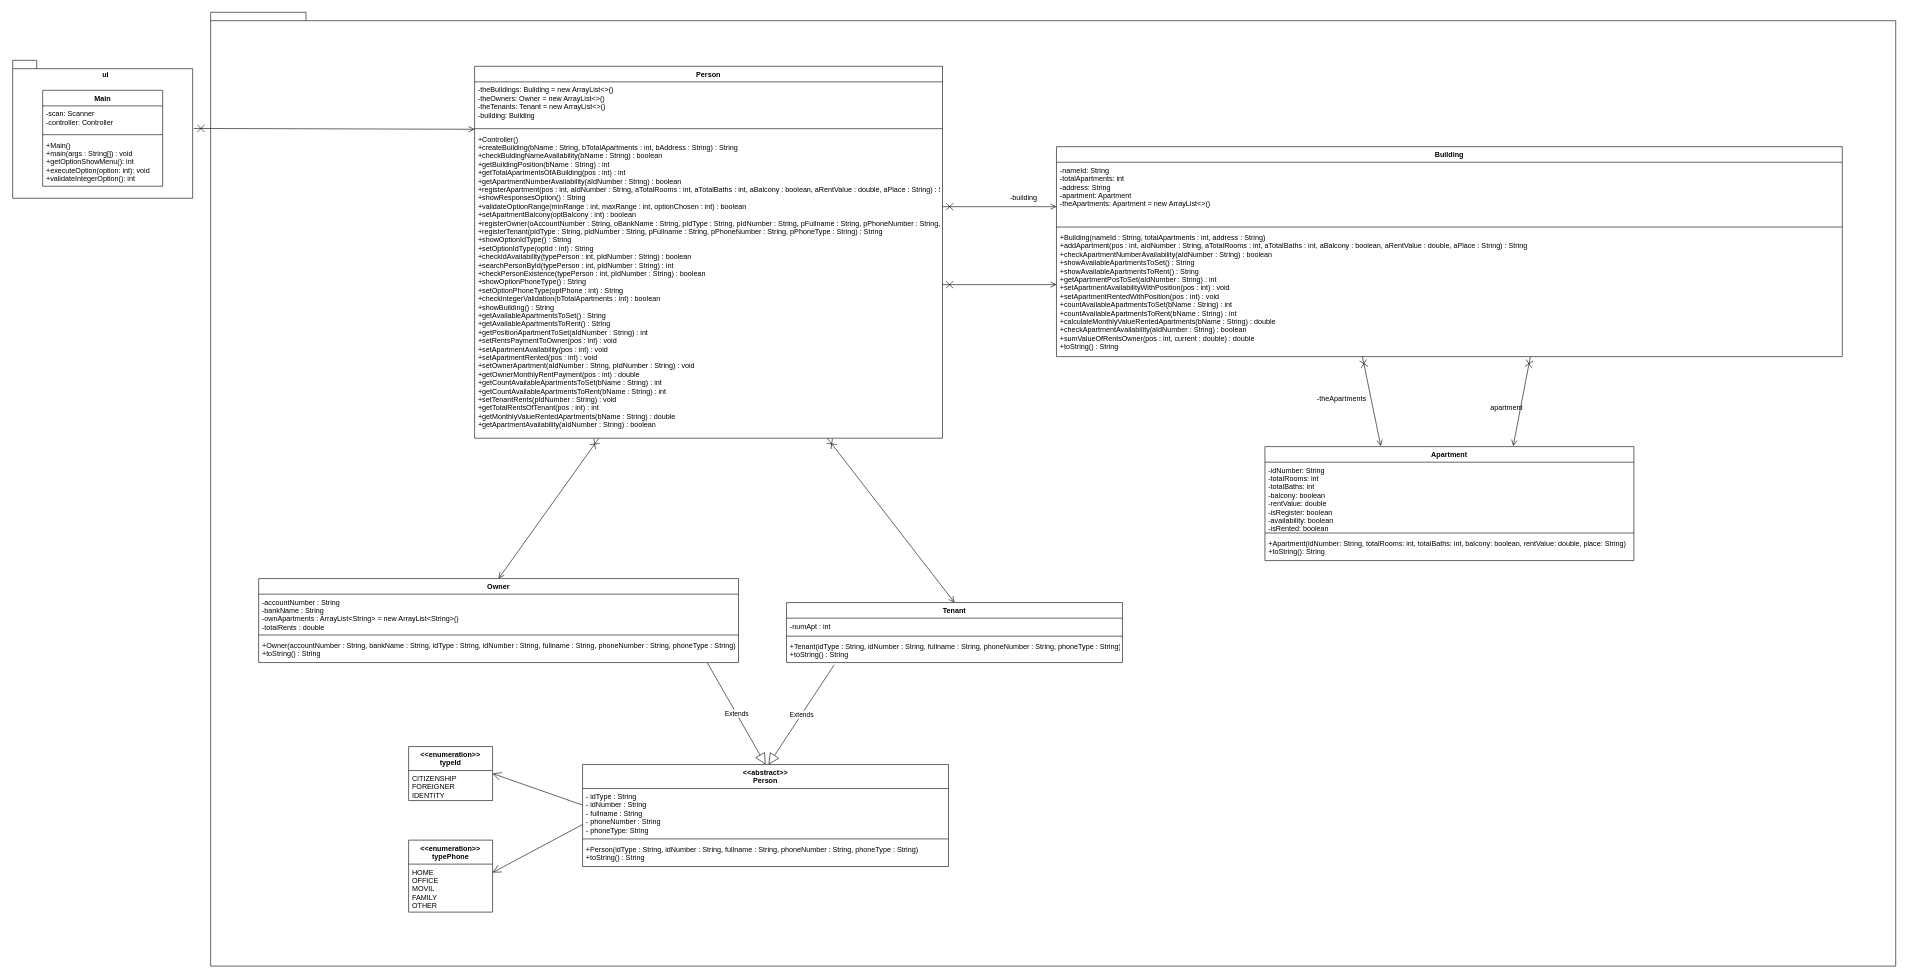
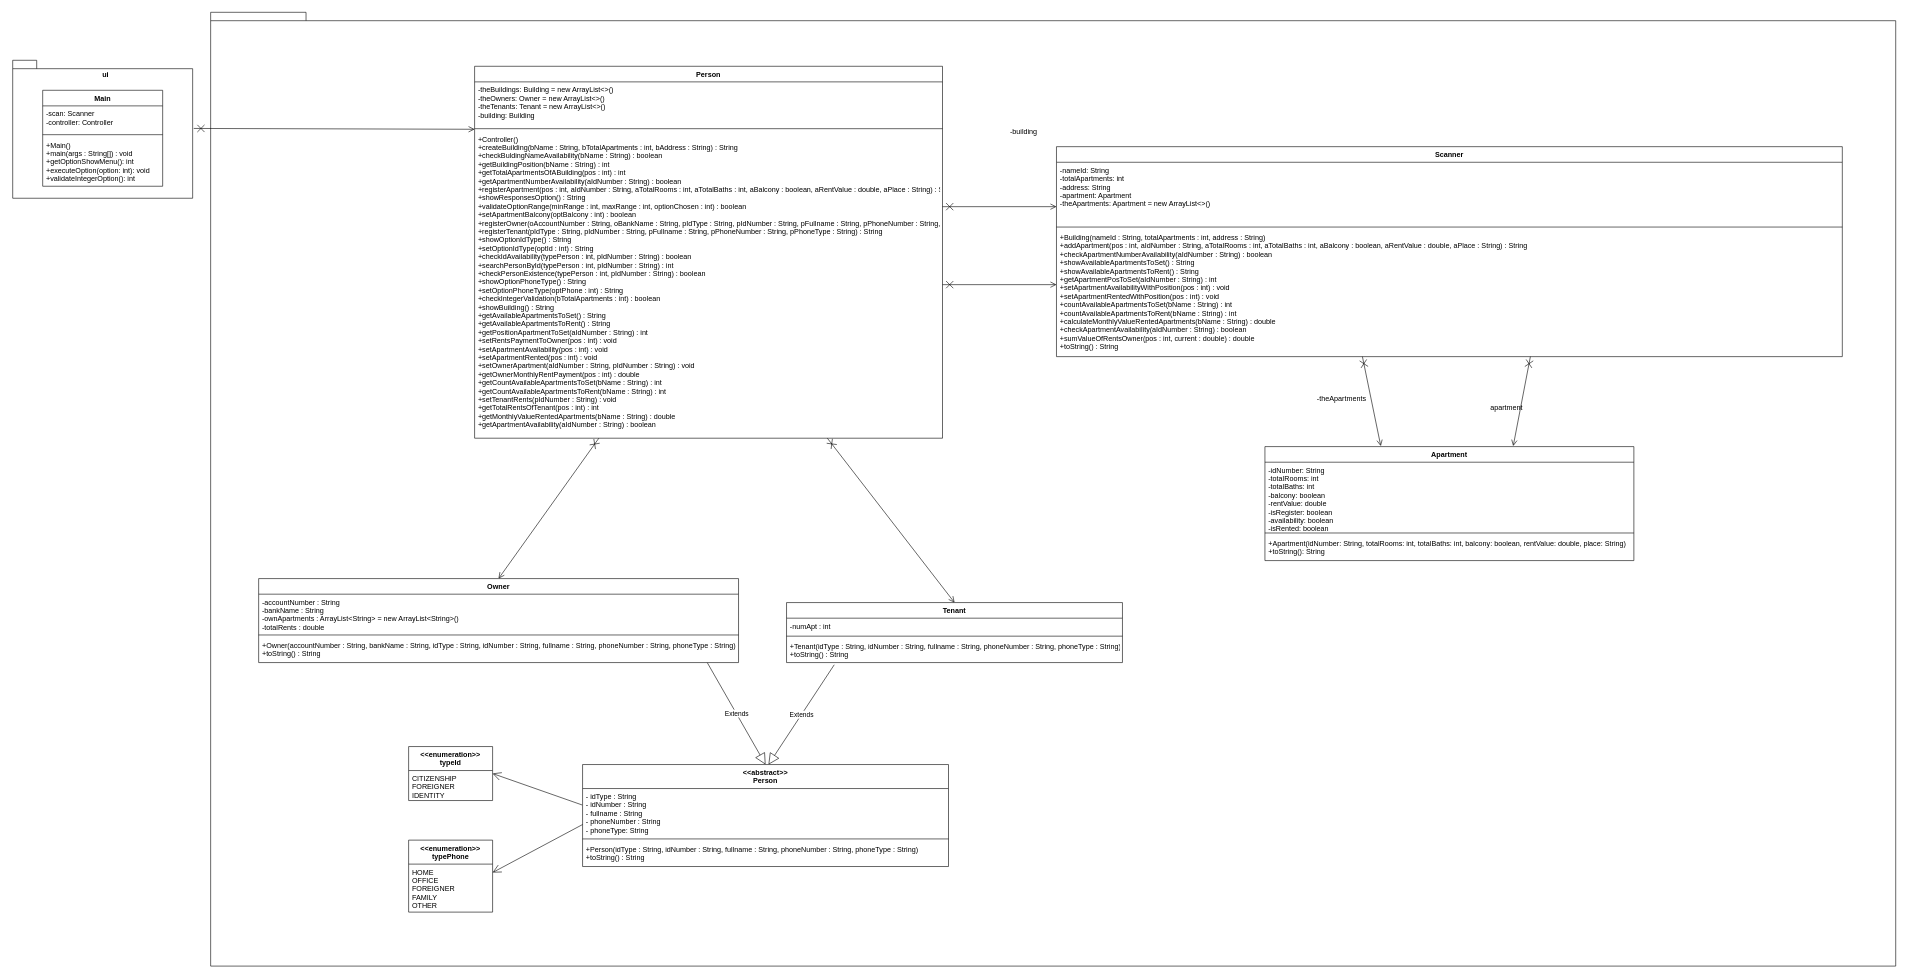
node "Building": label "Building" -> "Scanner"
node "-building": moved (1023, 198) -> (1023, 132)
node "HOME OFFICE MOVIL FAMILY OTHER": label "HOME OFFICE MOVIL FAMILY OTHER" -> "HOME OFFICE FOREIGNER FAMILY OTHER"
